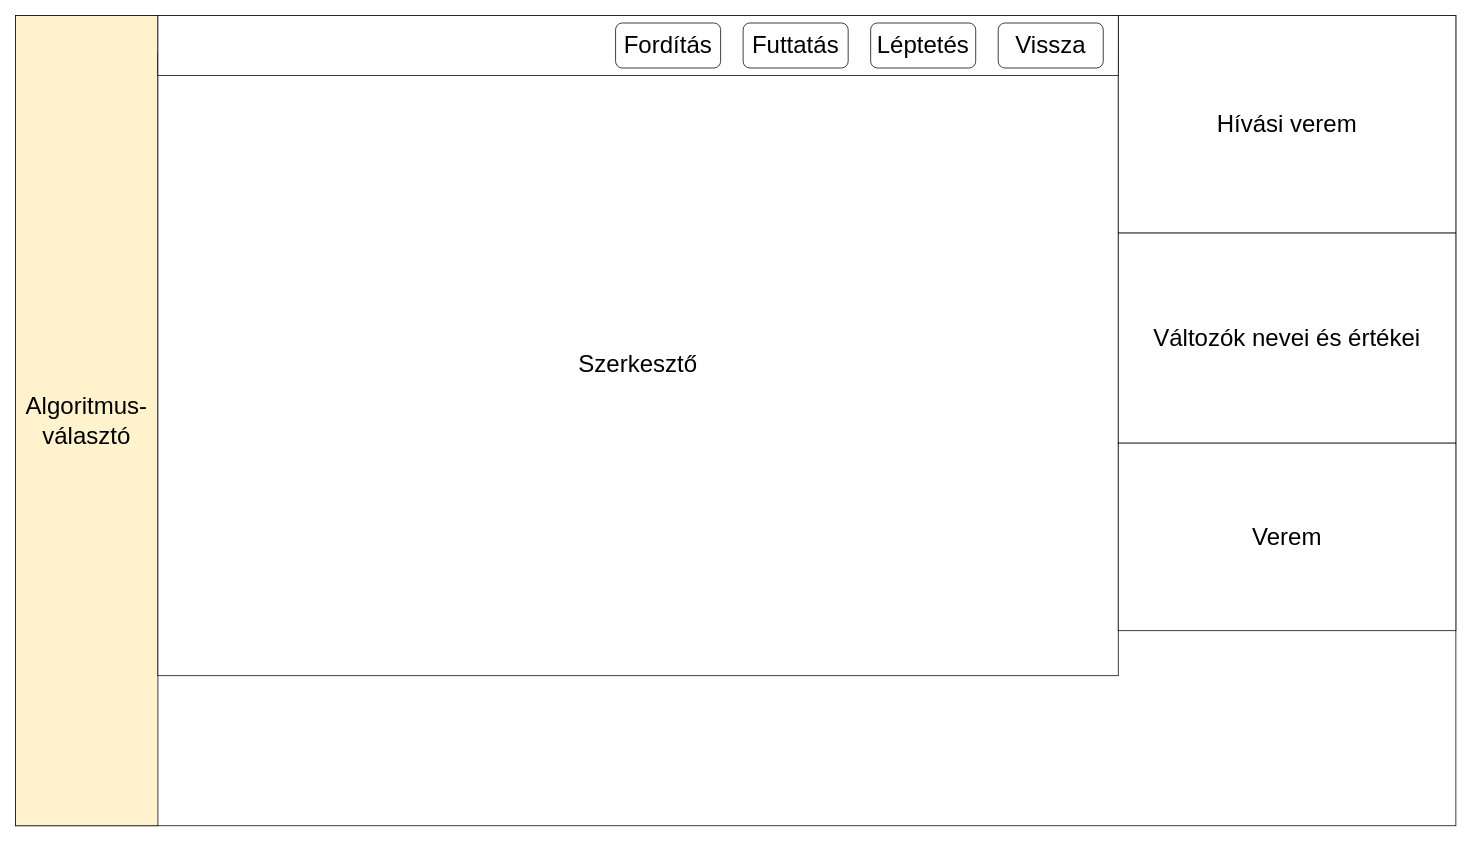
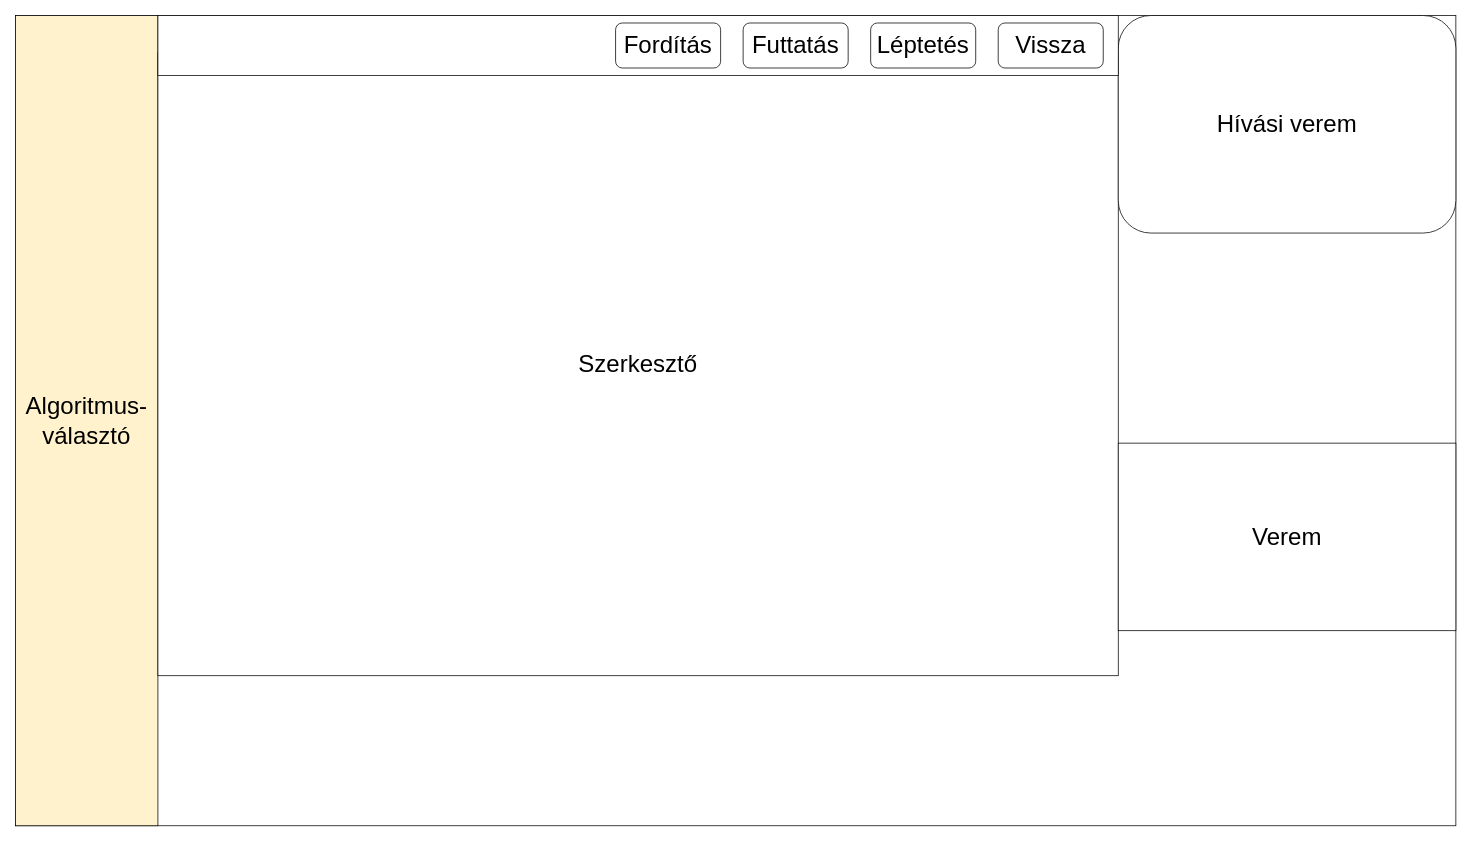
node "Hívási verem": shape rectangle -> rounded rectangle
node "Változók nevei és értékei": removed
